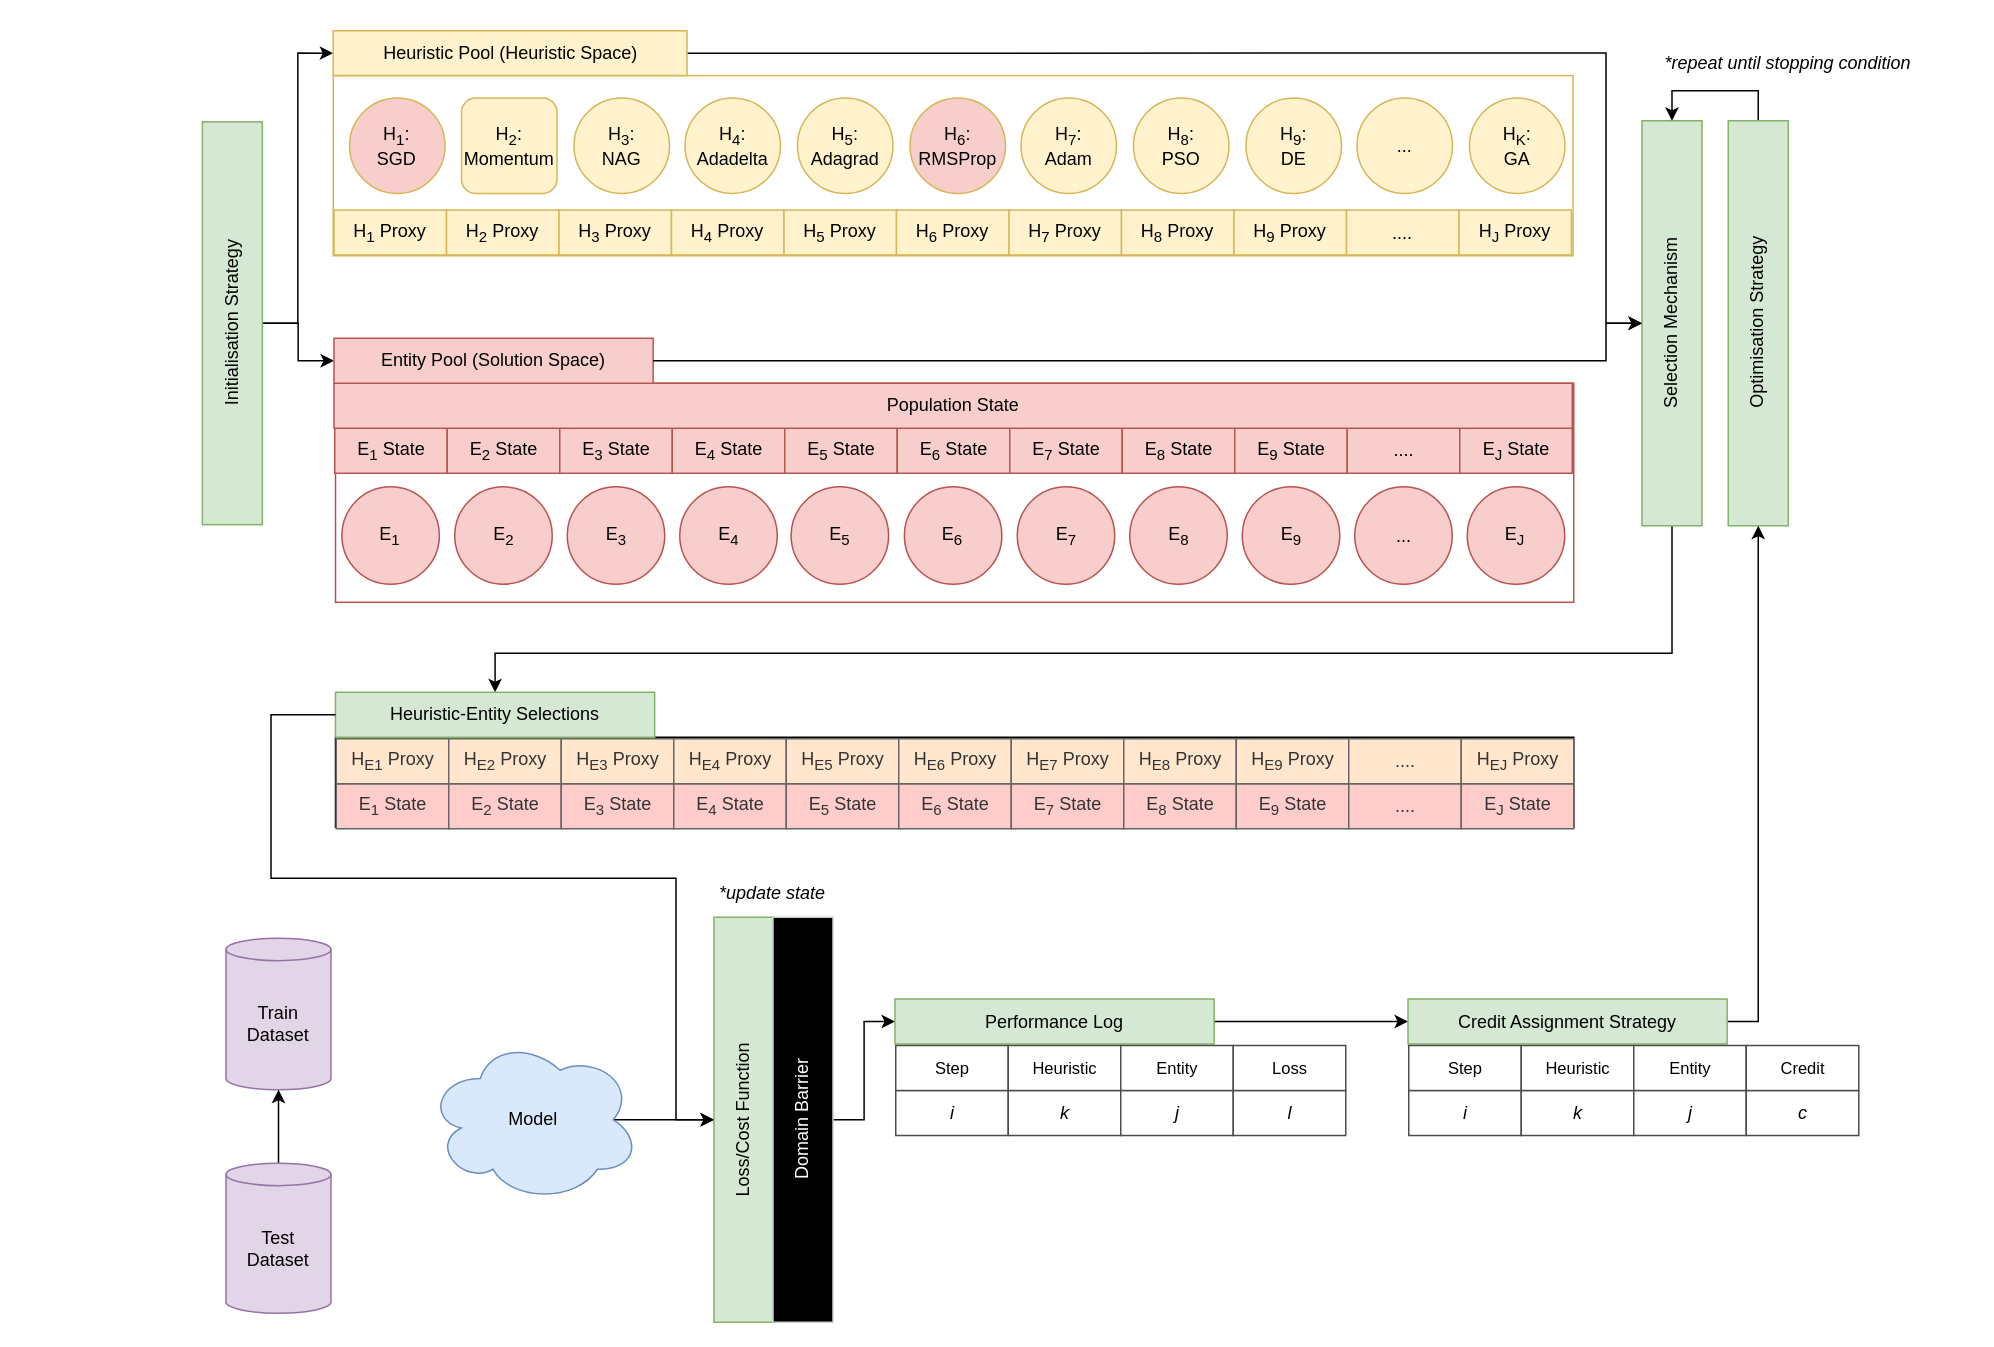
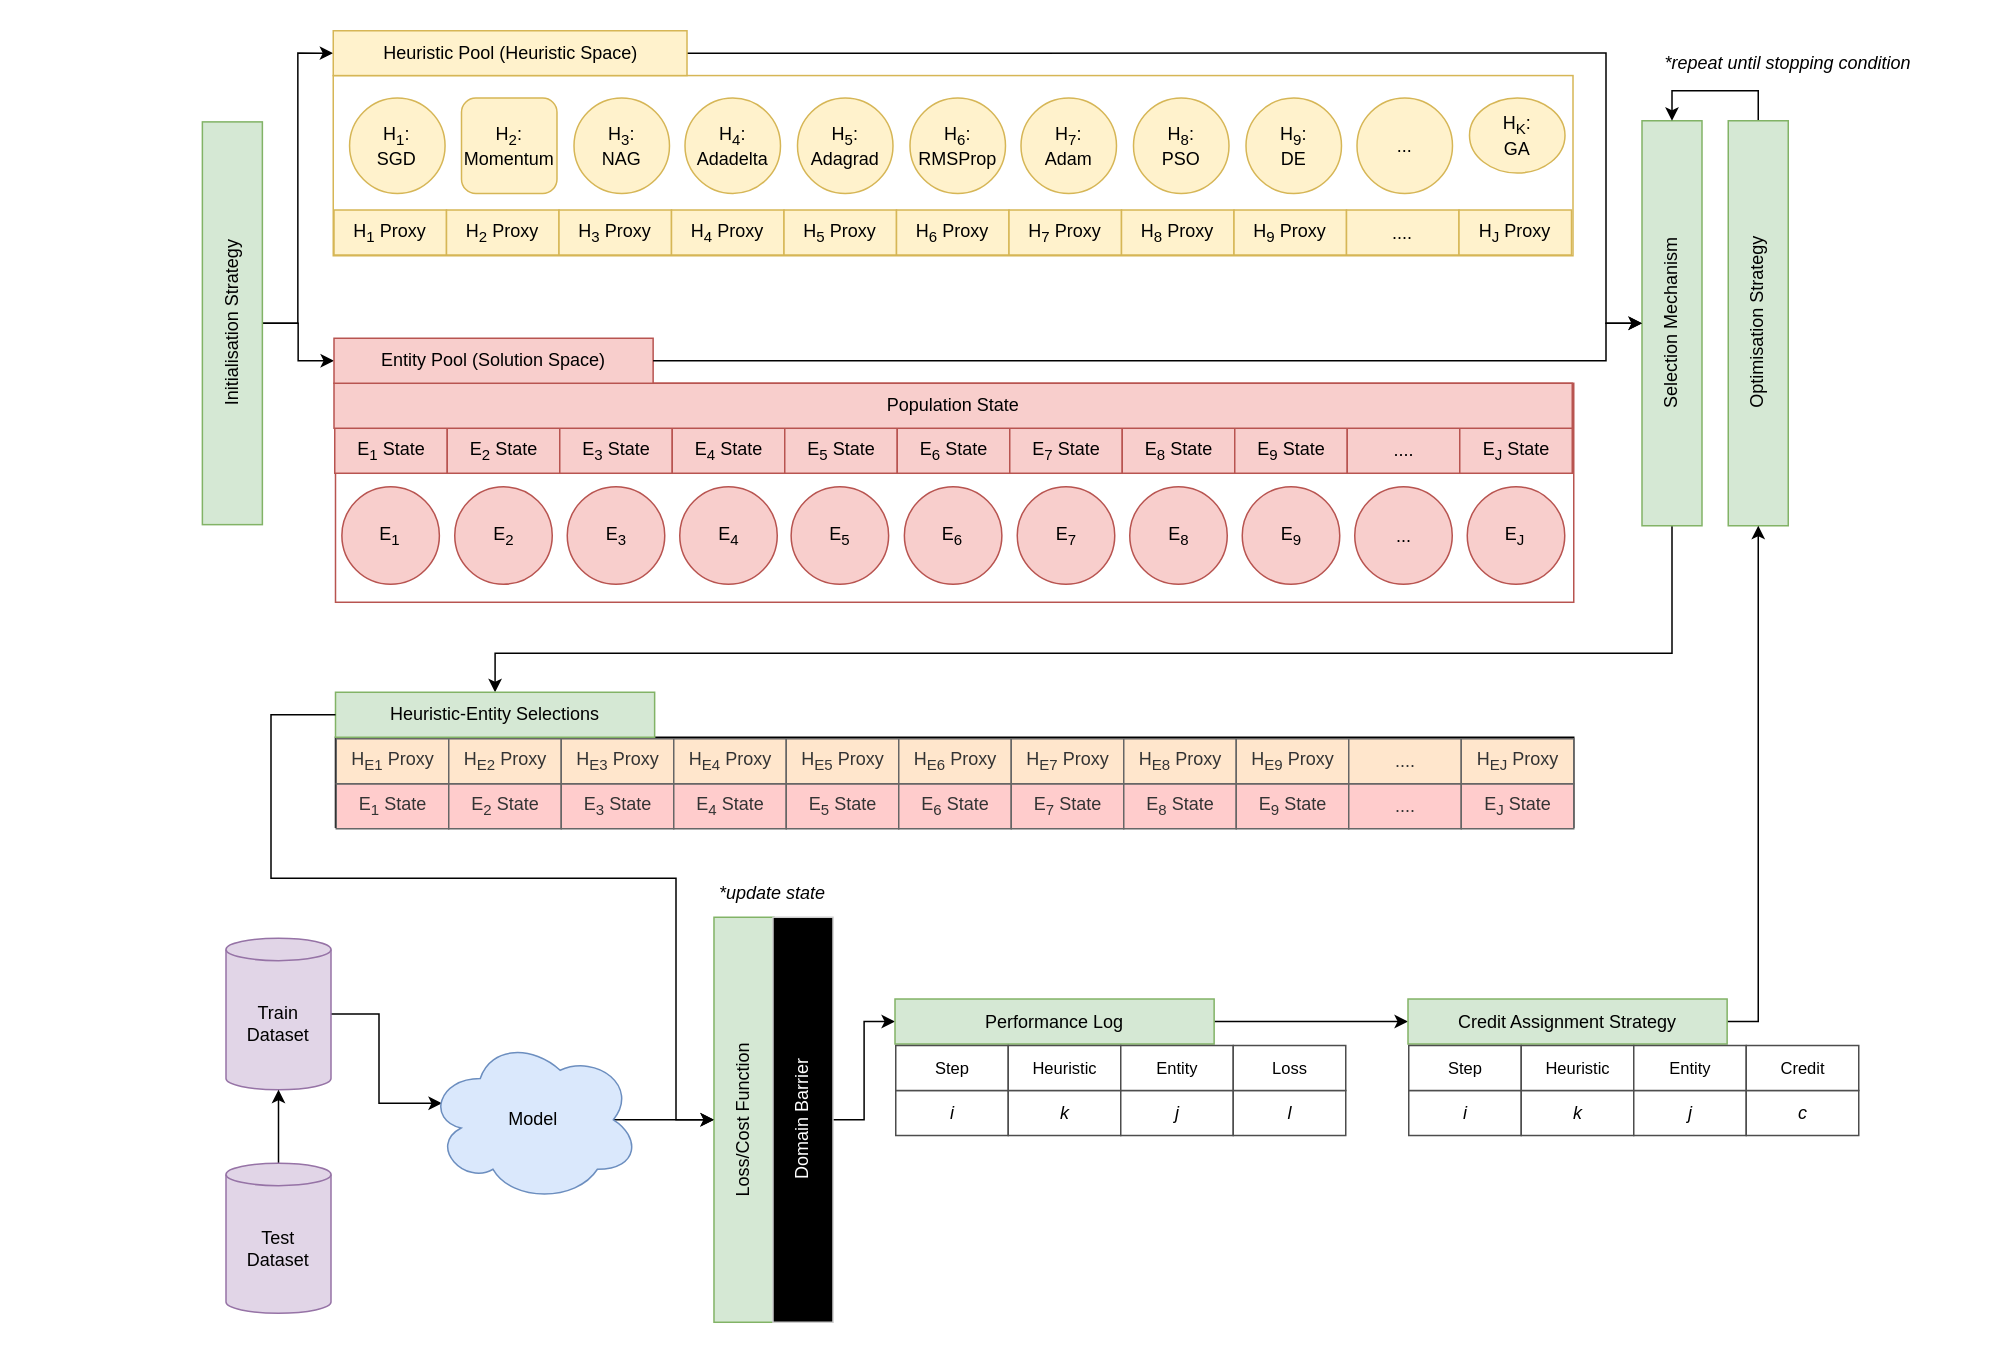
node "H1: SGD": fillcolor #f8cecc -> #fff2cc
node "H6: RMSProp": fillcolor #f8cecc -> #fff2cc
node "HK: GA": size 95x95 -> 95x75
edge "Train Dataset" -> "Model": added
